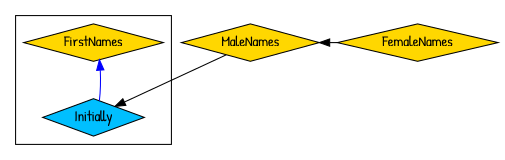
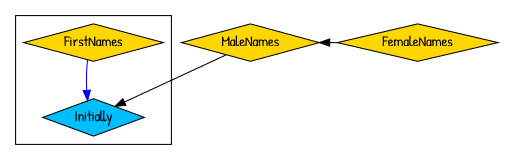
edge "Initially" -> "FirstNames": reversed
